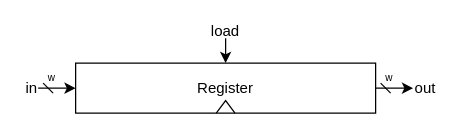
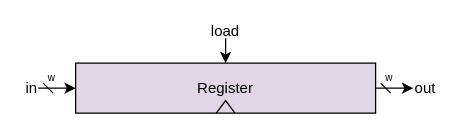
node "Register": fillcolor #ffffff -> #e1d5e7
